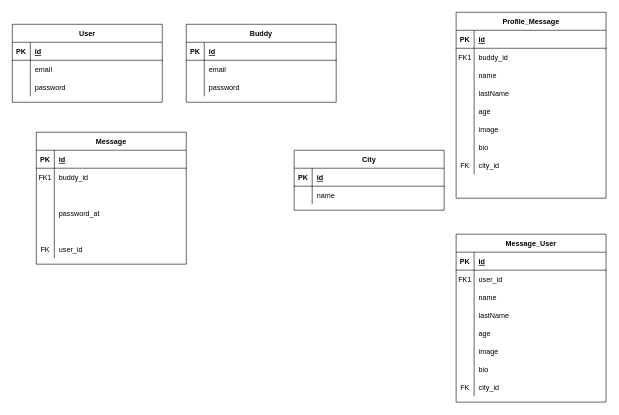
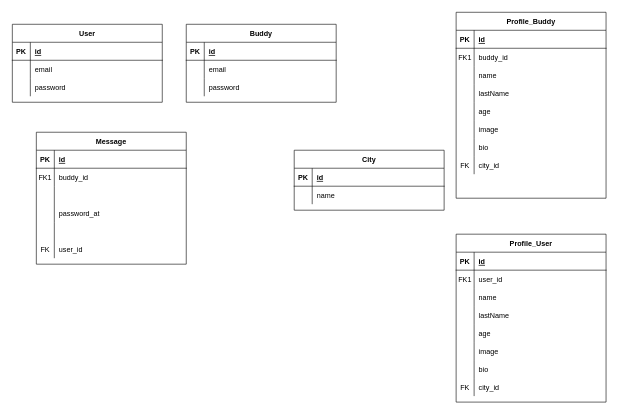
node "Profile_Message": label "Profile_Message" -> "Profile_Buddy"
node "Message_User": label "Message_User" -> "Profile_User"
